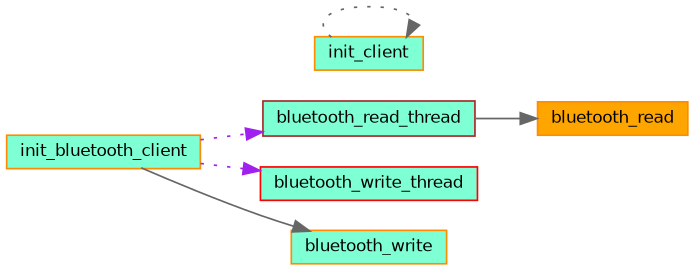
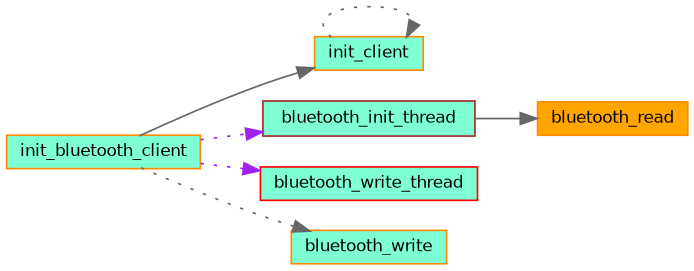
edge "init_bluetooth_client" -> "init_client": added
node "bluetooth_read_thread": label "bluetooth_read_thread" -> "bluetooth_init_thread"
edge "init_bluetooth_client" -> "bluetooth_write": style solid -> dotted
